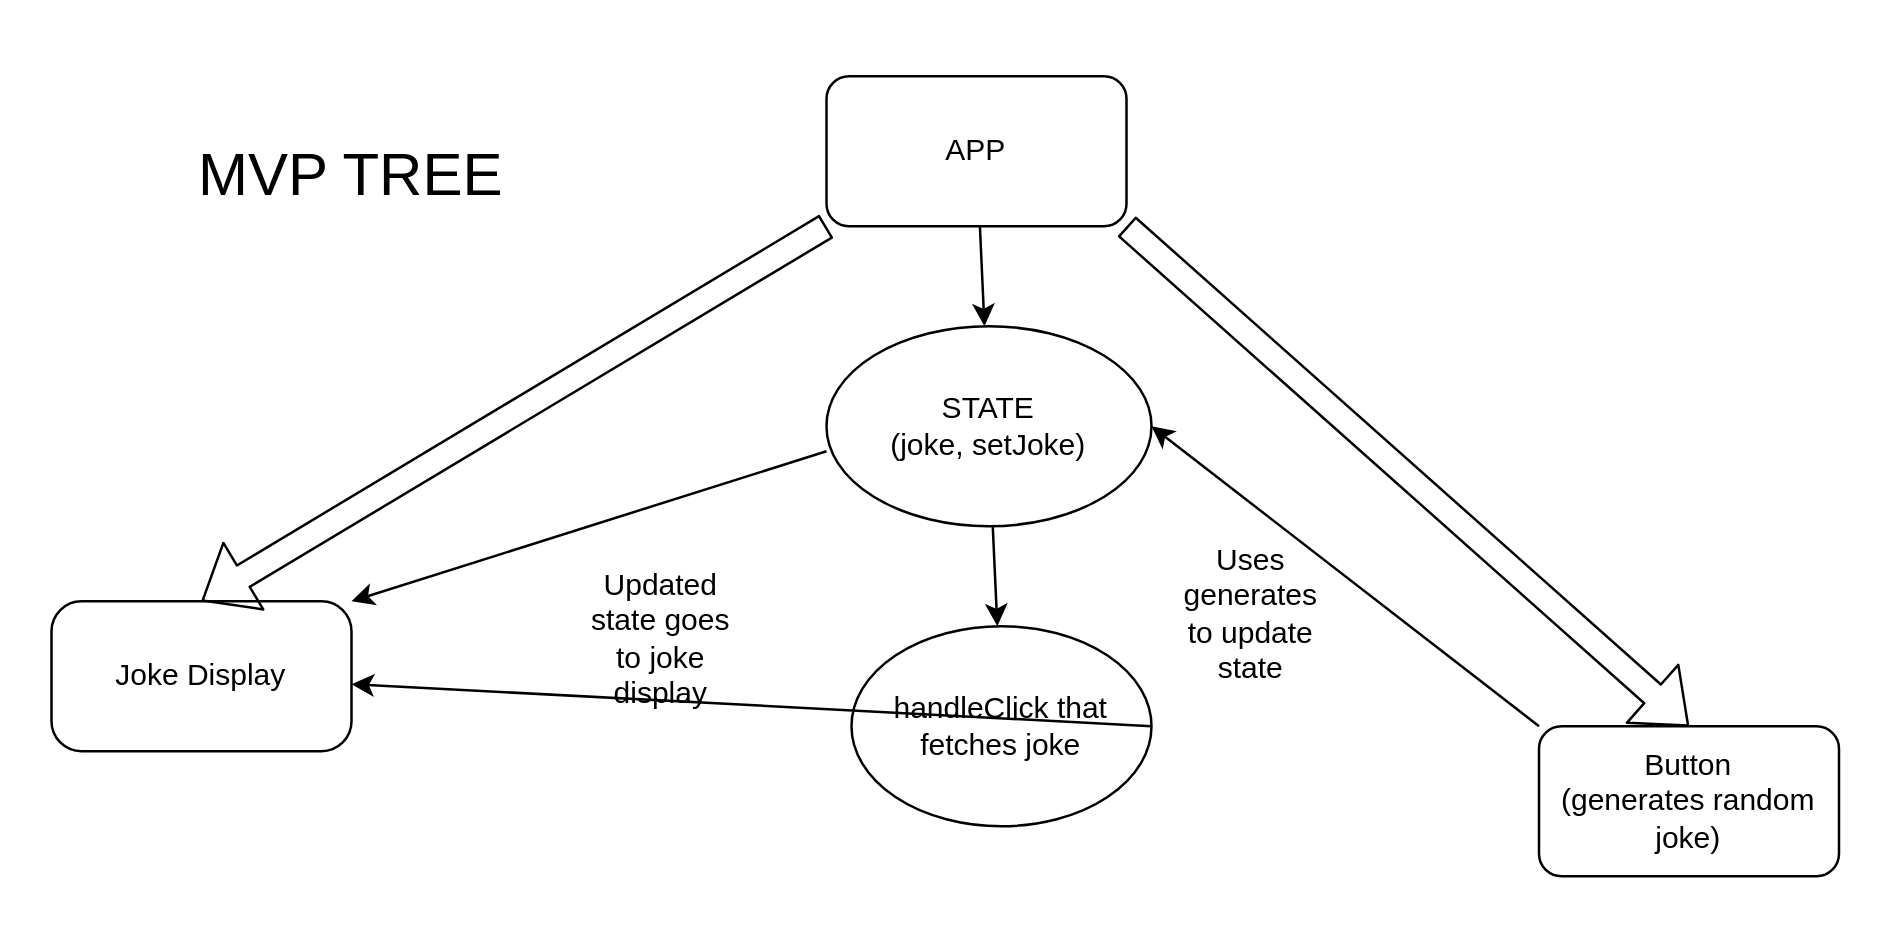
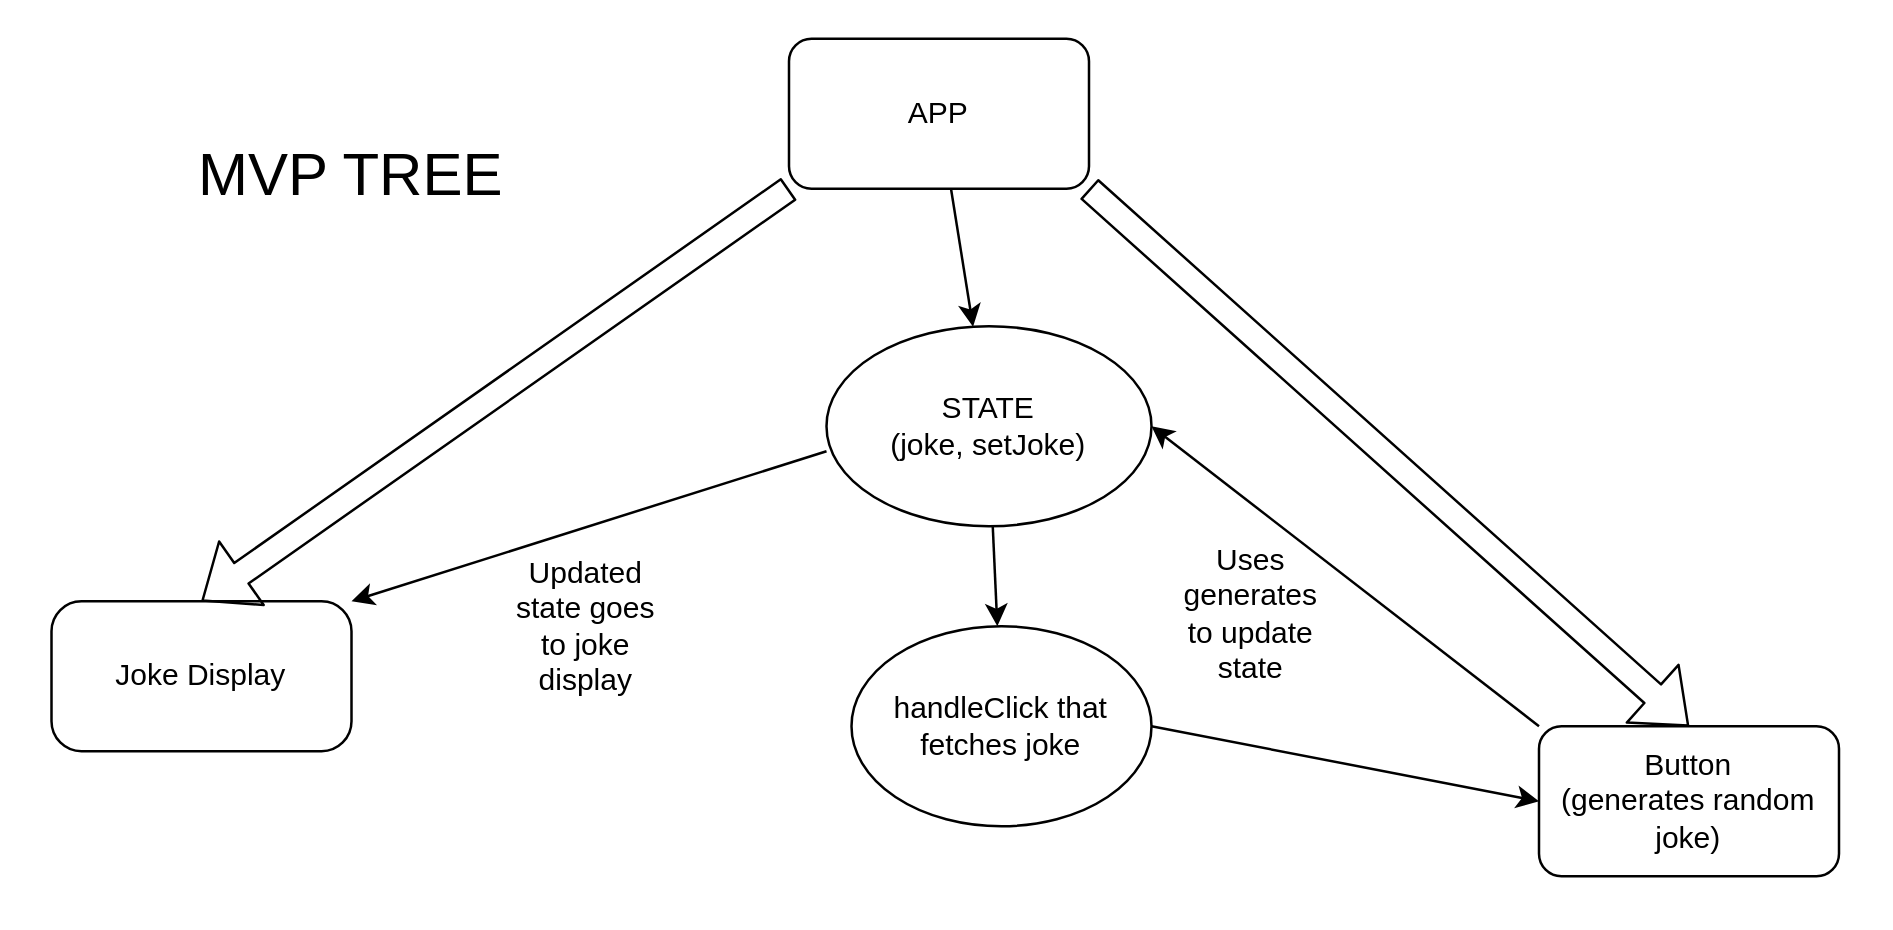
node "APP": moved (976, 151) -> (939, 114)
node "Updated state goes to joke display": moved (661, 639) -> (586, 626)
edge "handleClick that fetches joke" -> "Joke Display": now "handleClick that fetches joke" -> "Button (generates random joke)"
